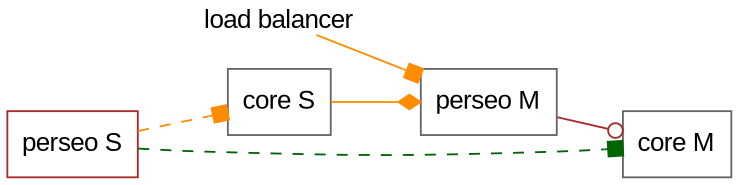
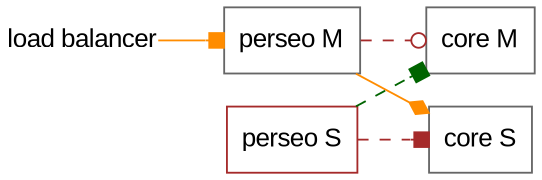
edge "core S" -> "perseo M": reversed
edge "perseo M" -> "core M": style solid -> dashed
edge "perseo S" -> "core S": color darkorange -> brown
